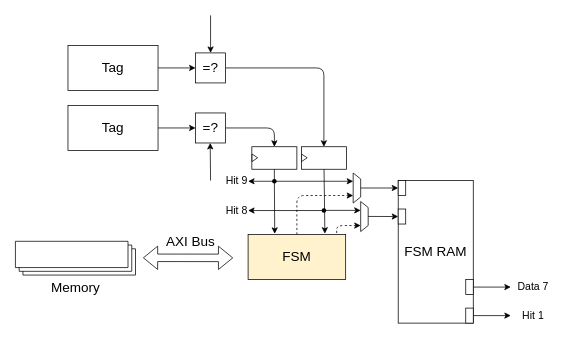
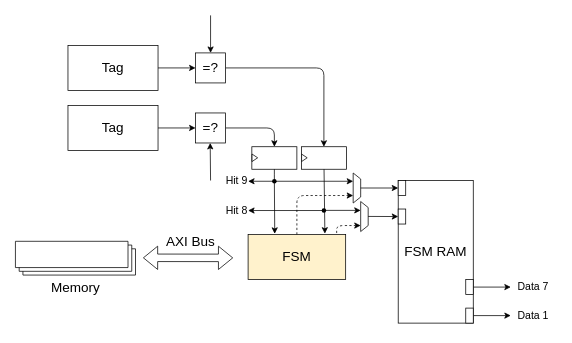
node "Hit 1": label "Hit 1" -> "Data 1"
